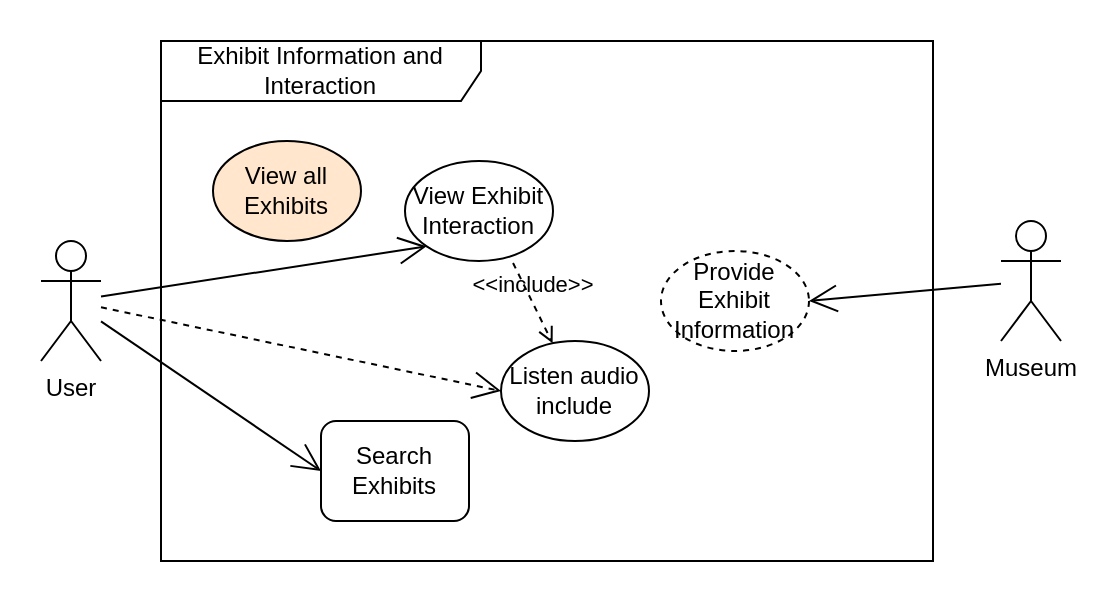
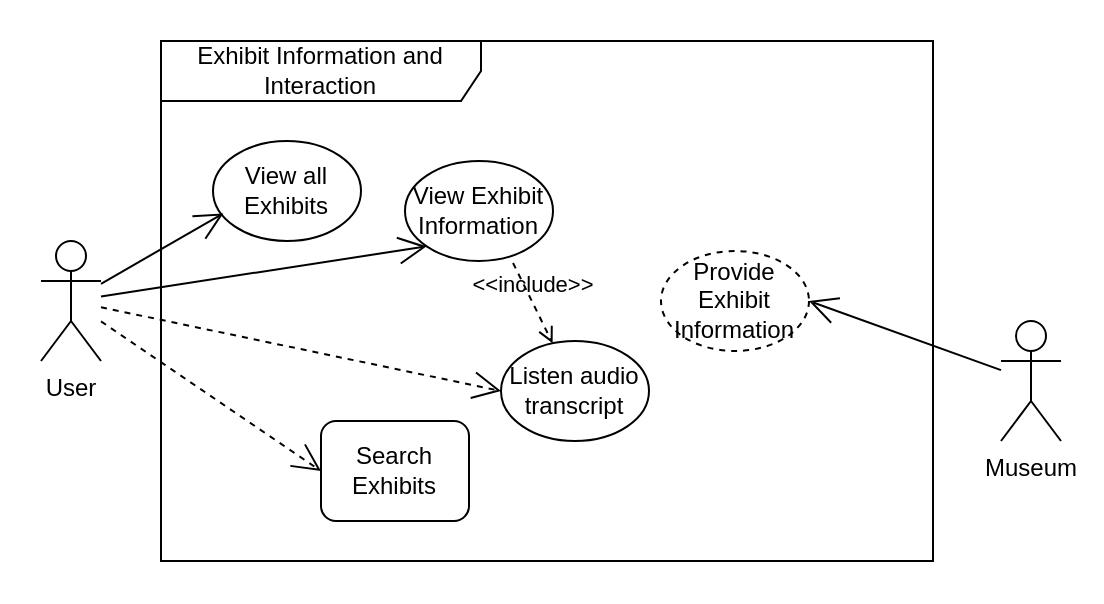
node "View all Exhibits": fillcolor #ffe6cc -> #ffffff
node "View Exhibit Interaction": label "View Exhibit Interaction" -> "View Exhibit Information"
edge "User" -> "View all Exhibits": added
node "Museum": moved (1031, 281) -> (1031, 381)
node "Listen audio include": label "Listen audio include" -> "Listen audio transcript"
edge "User" -> "Search Exhibits": style solid -> dashed
